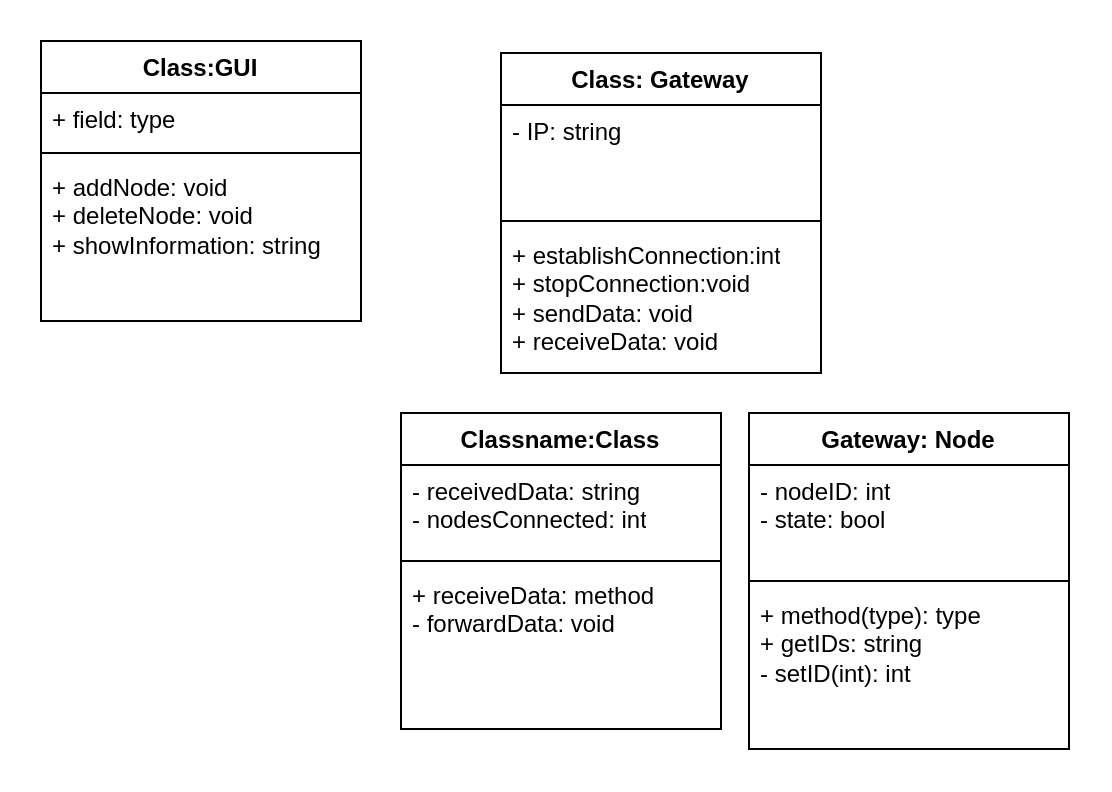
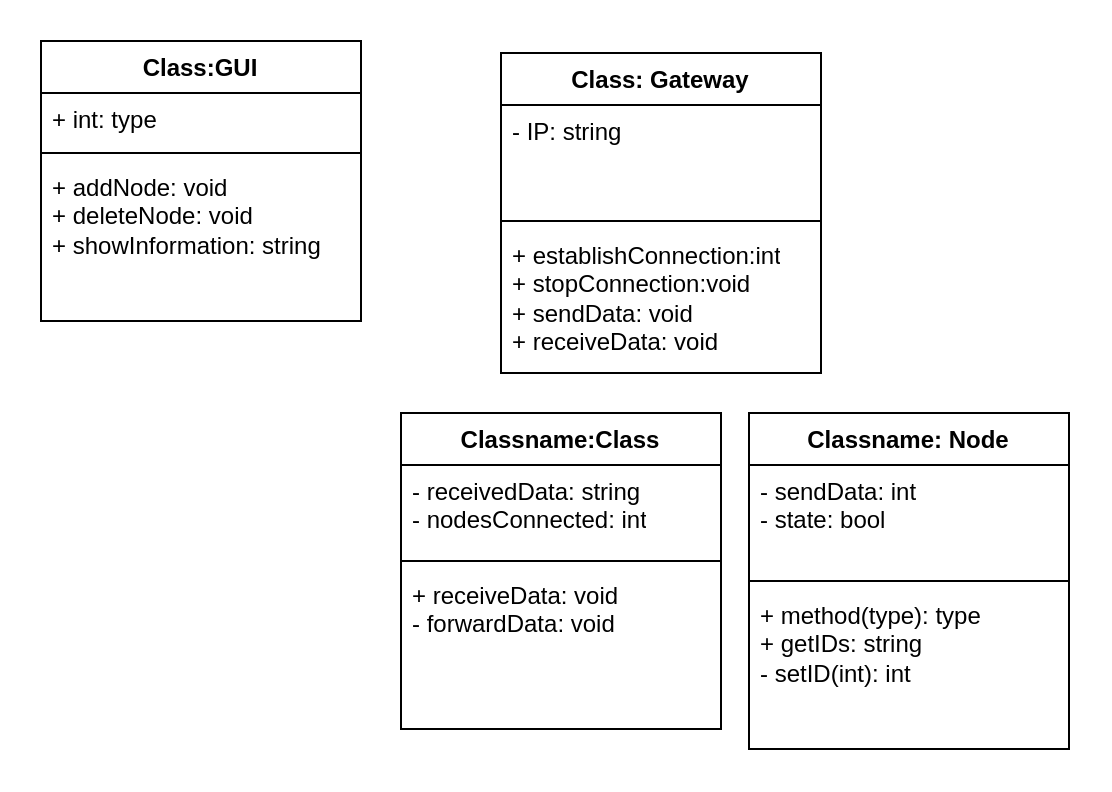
node "+ field: type": label "+ field: type" -> "+ int: type"
node "Gateway: Node": label "Gateway: Node" -> "Classname: Node"
node "- nodeID: int - state: bool": label "- nodeID: int - state: bool" -> "- sendData: int - state: bool"
node "+ receiveData: method - forwardData: void": label "+ receiveData: method - forwardData: void" -> "+ receiveData: void - forwardData: void"
